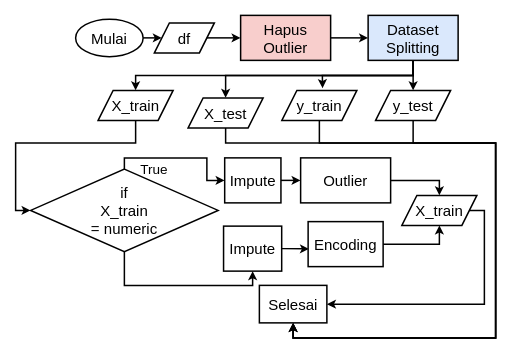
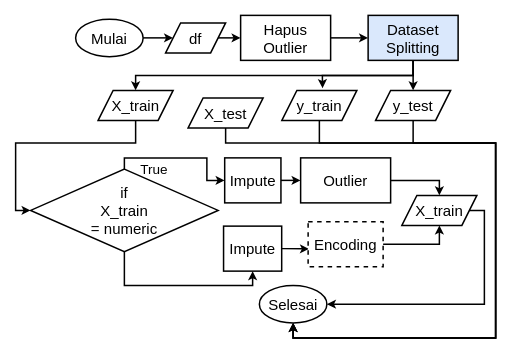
node "df": moved (184, 38) -> (195, 38)
node "Hapus Outlier": fillcolor #f8cecc -> #ffffff
edge "Dataset Splitting" -> "X_test": removed
node "Encoding": style solid -> dashed
node "Selesai": shape rectangle -> ellipse
